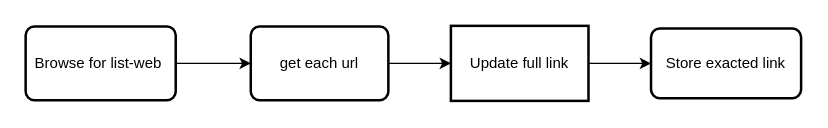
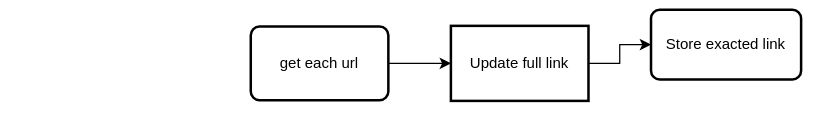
node "Browse for list-web": removed
edge "Browse for list-web" -> "get each url": removed
node "Store exacted link": moved (726, 63) -> (726, 44)
